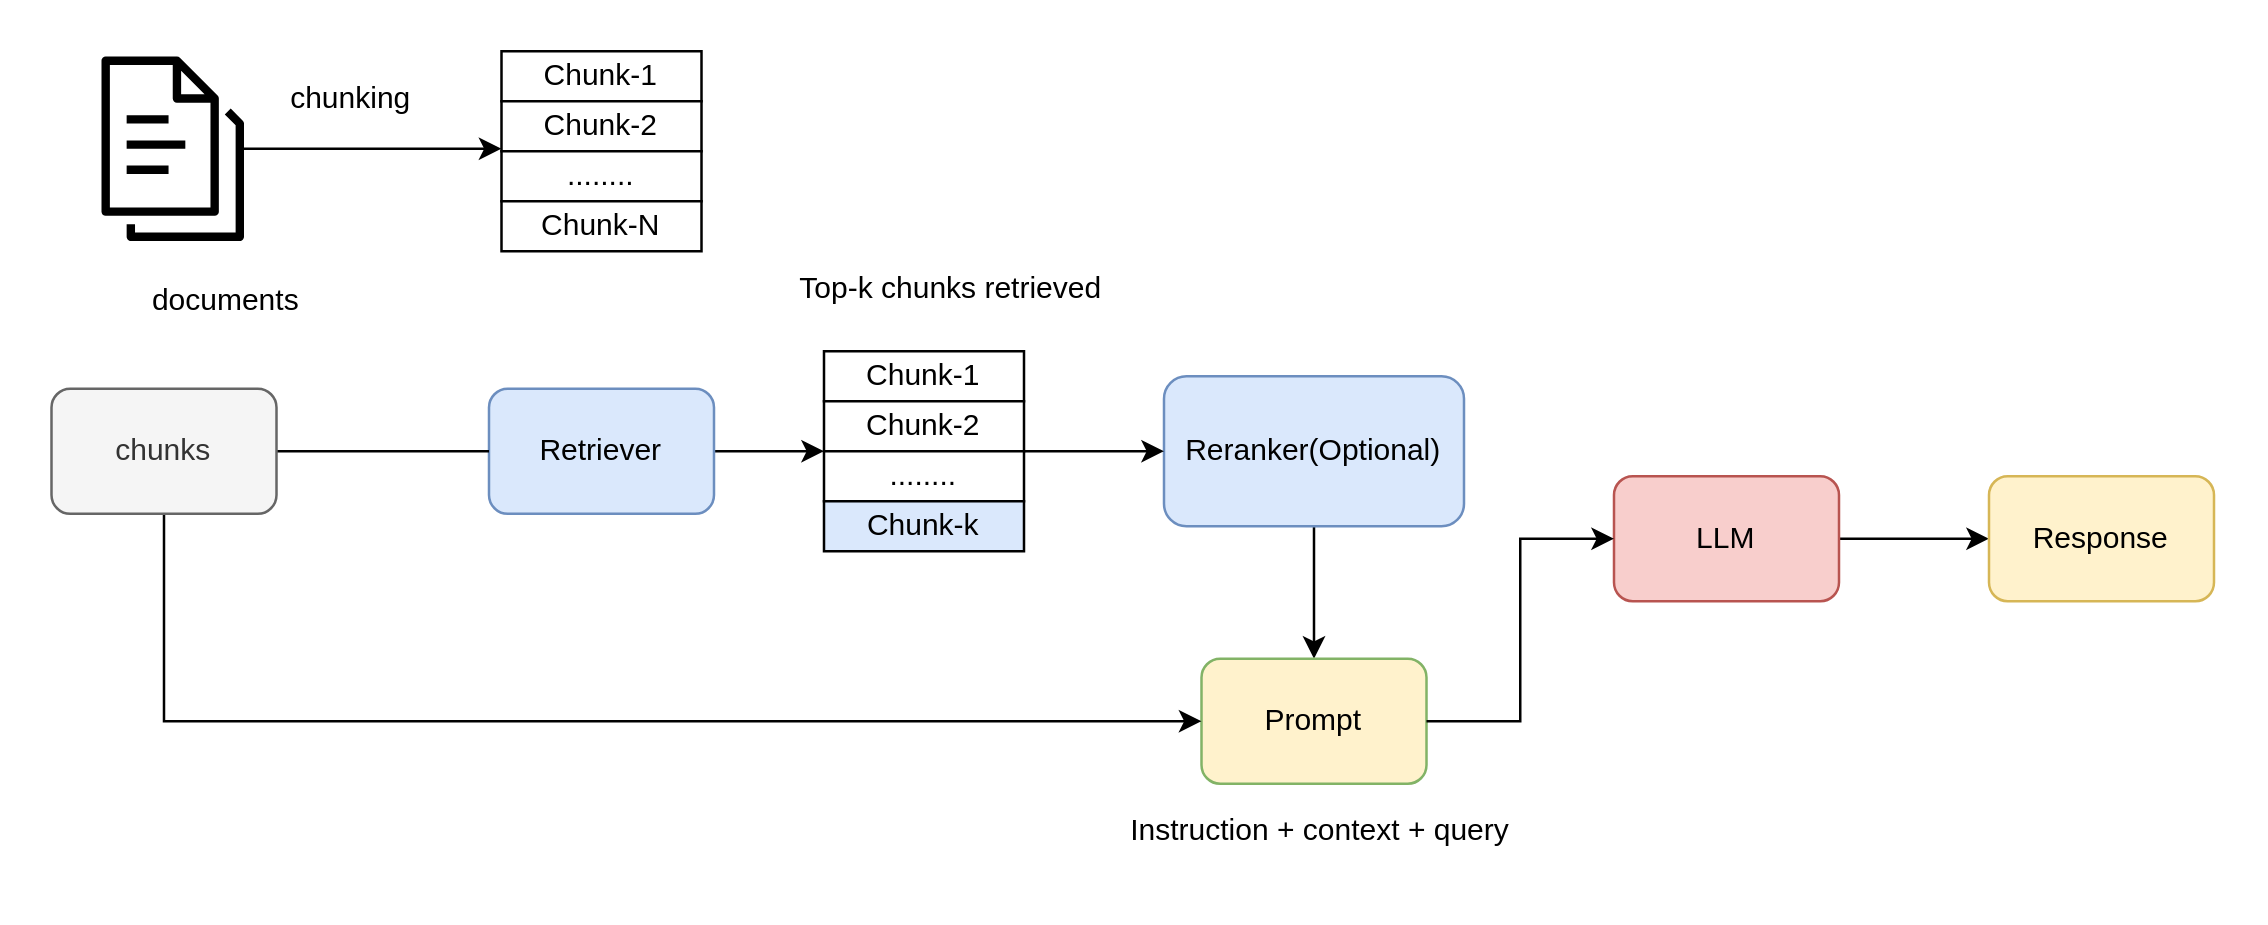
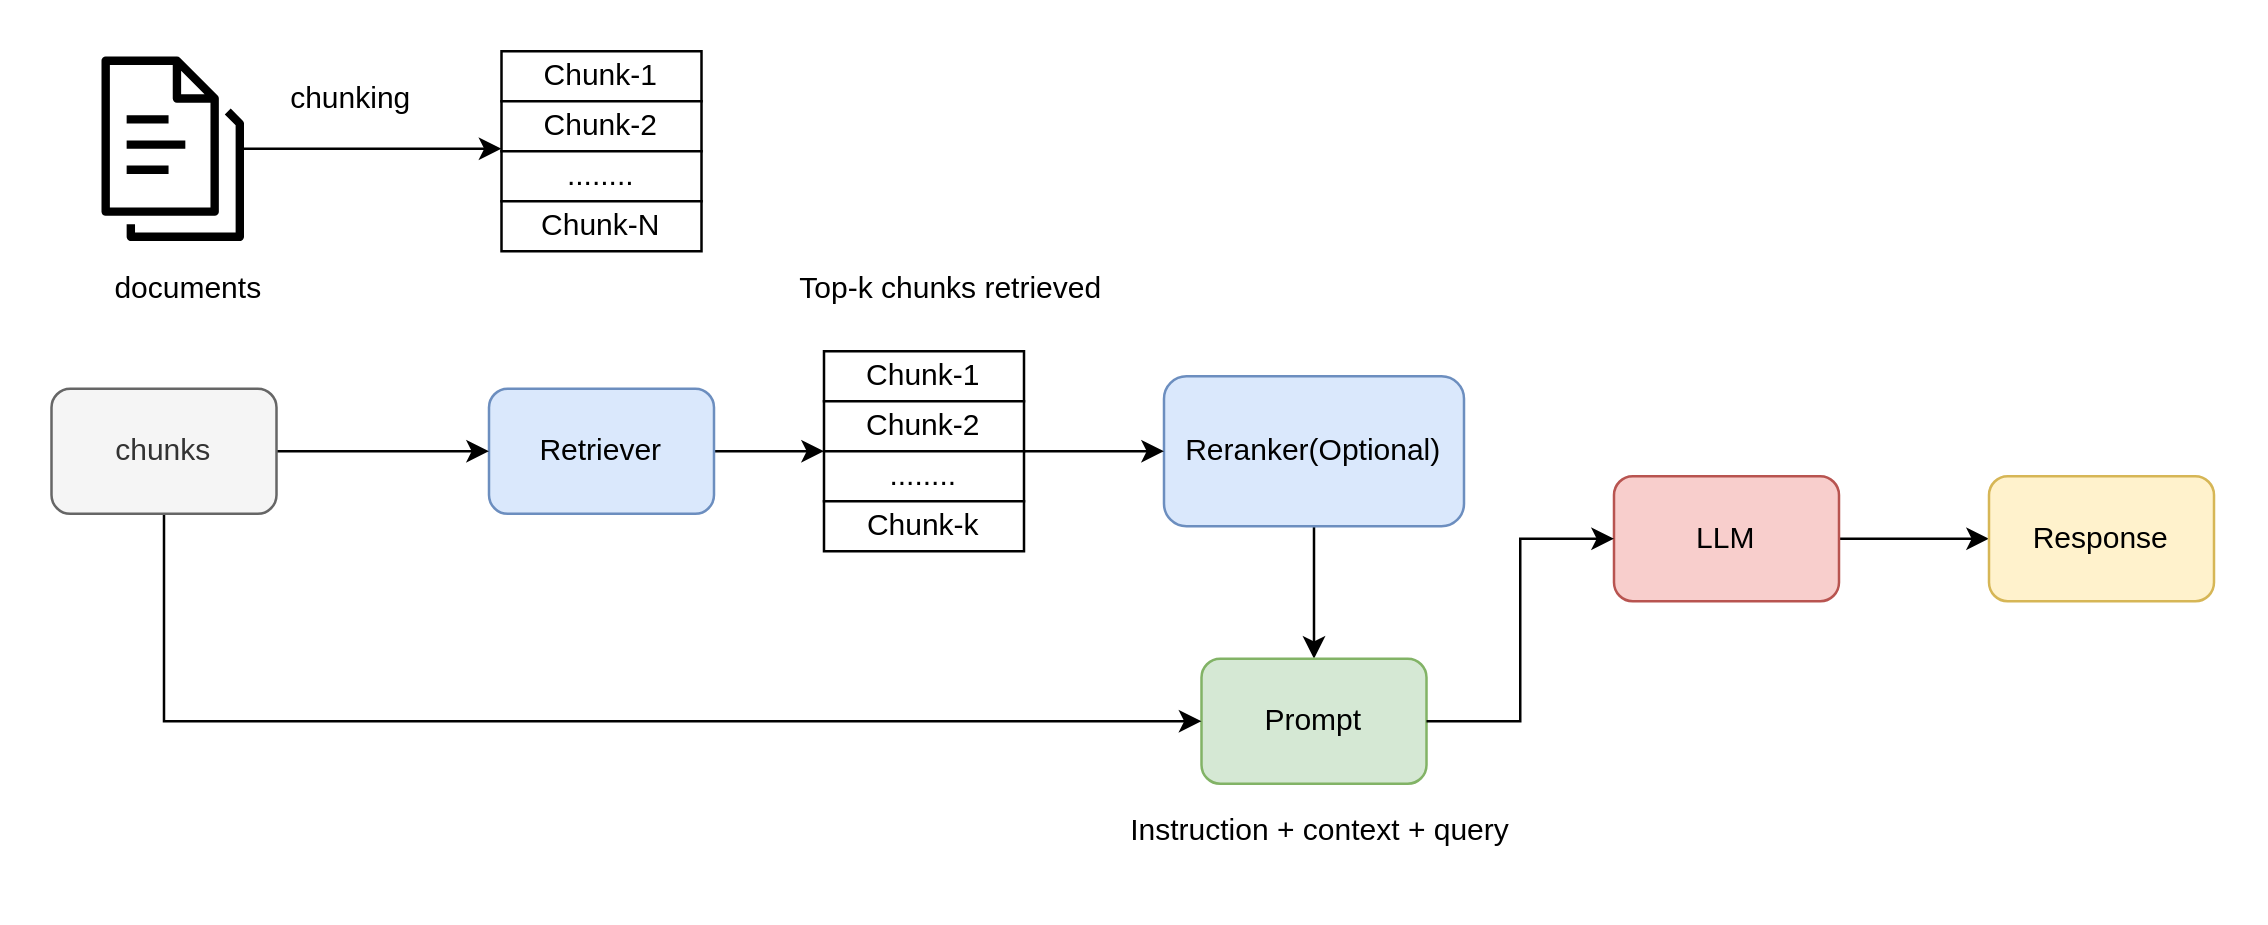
node "documents": moved (226, 301) -> (189, 289)
edge "chunks" -- "Retriever": arrowhead none -> classic
node "Chunk-k": fillcolor #dae8fc -> #ffffff
node "Prompt": fillcolor #fff2cc -> #d5e8d4
